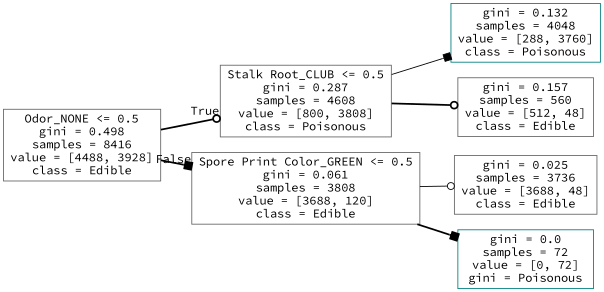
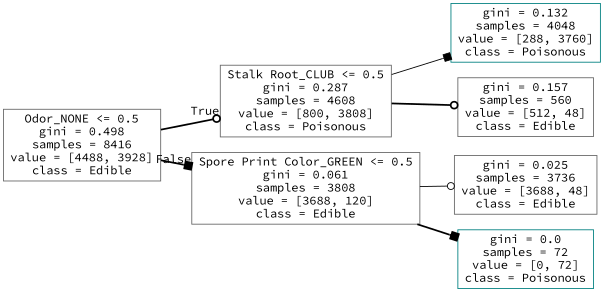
node "gini = 0.0 samples = 72 value = [0, 72] gini = Poisonous": label "gini = 0.0 samples = 72 value = [0, 72] gini = Poisonous" -> "gini = 0.0 samples = 72 value = [0, 72] class = Poisonous"
